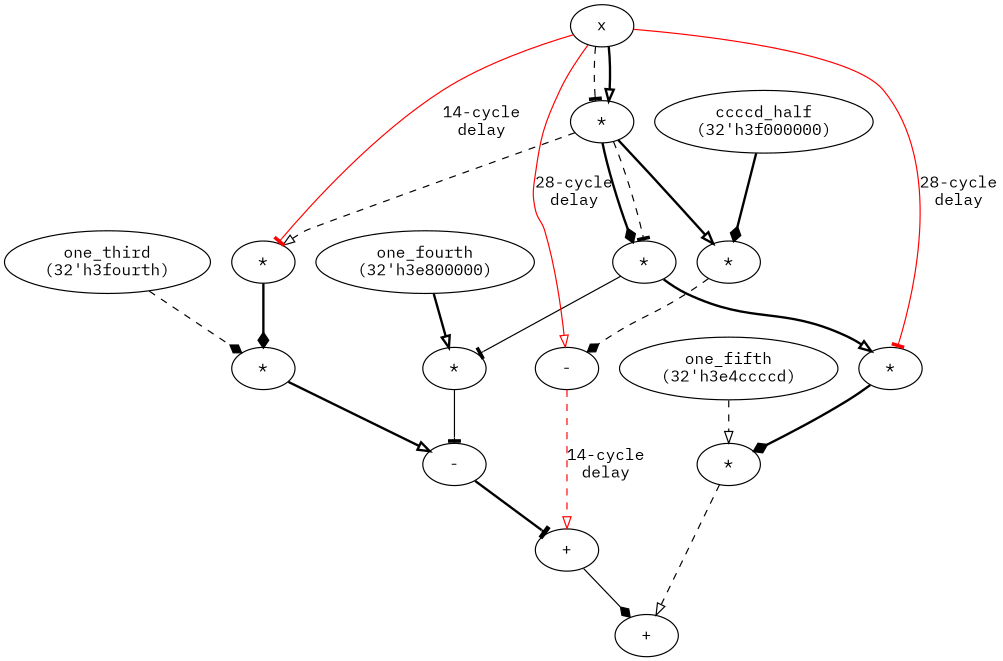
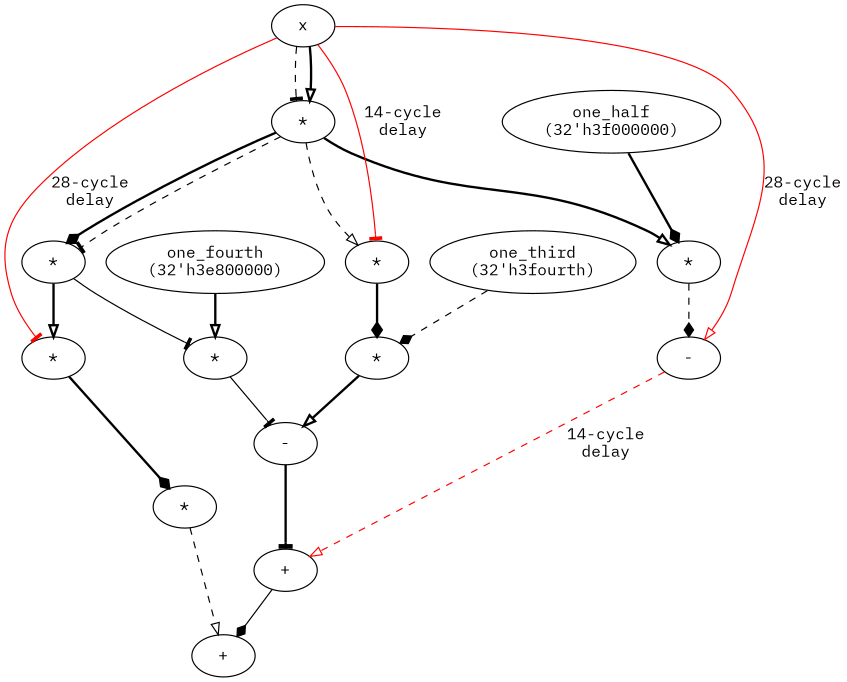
node "ccccd_half (32'h3f000000)": label "ccccd_half (32'h3f000000)" -> "one_half (32'h3f000000)"
node "one_fifth (32'h3e4ccccd)": removed
